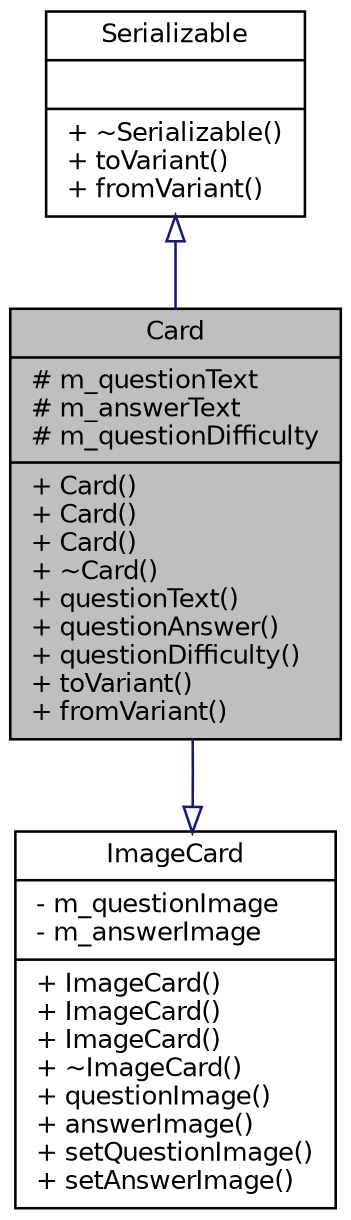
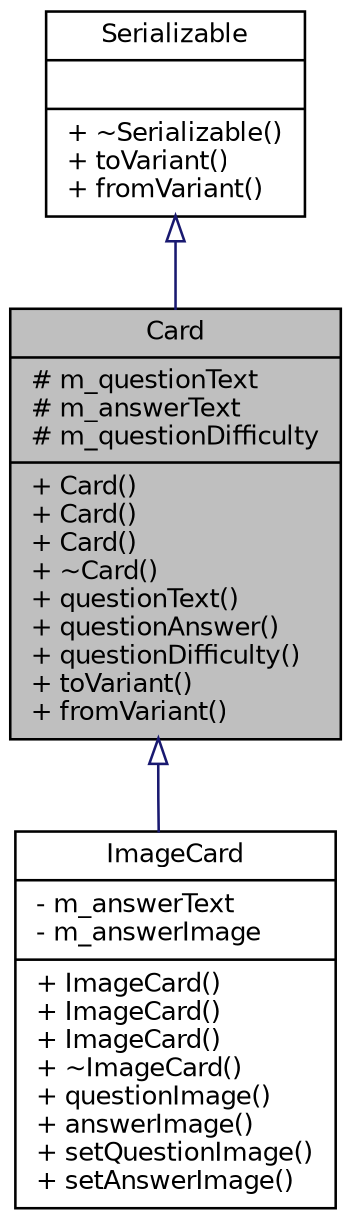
edge "Card" -> "ImageCard": reversed
node "ImageCard": text "- m_questionImage" -> "- m_answerText"
